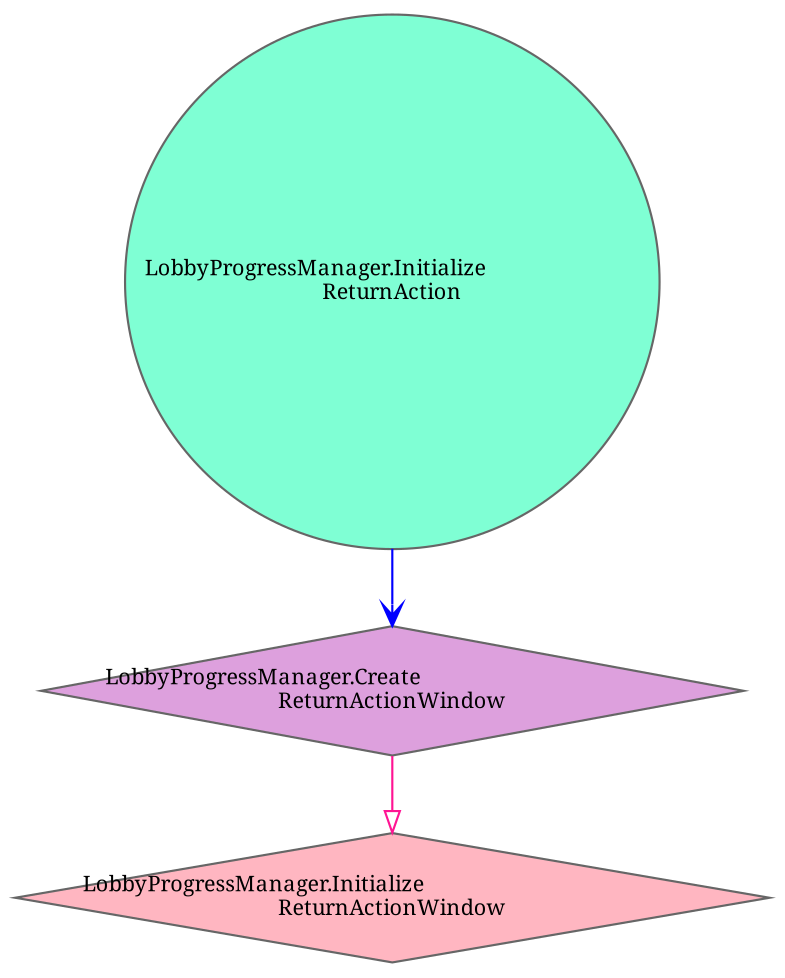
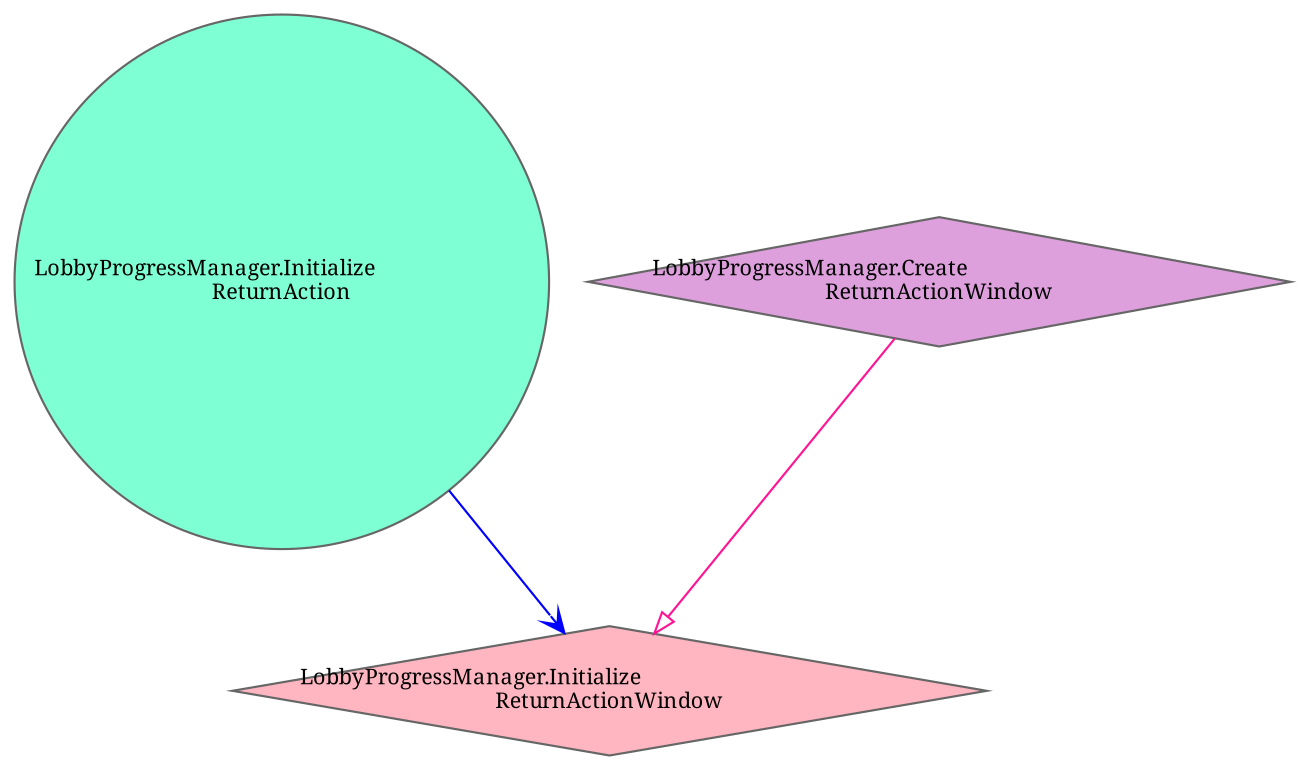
edge "LobbyProgressManager.Initialize ReturnAction" -> "LobbyProgressManager.Create ReturnActionWindow": now "LobbyProgressManager.Initialize ReturnAction" -> "LobbyProgressManager.Initialize ReturnActionWindow"
